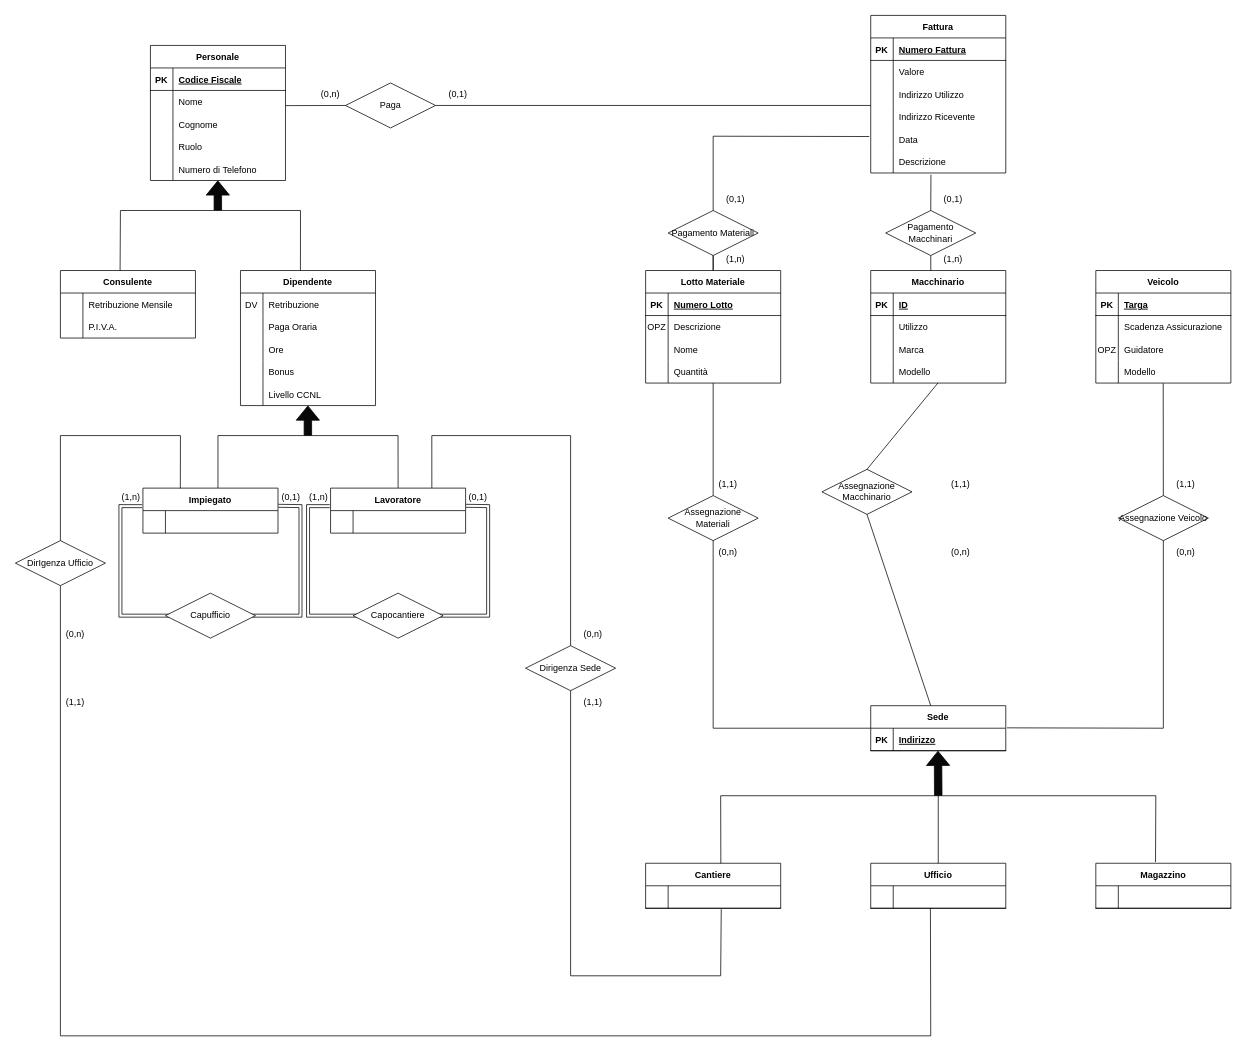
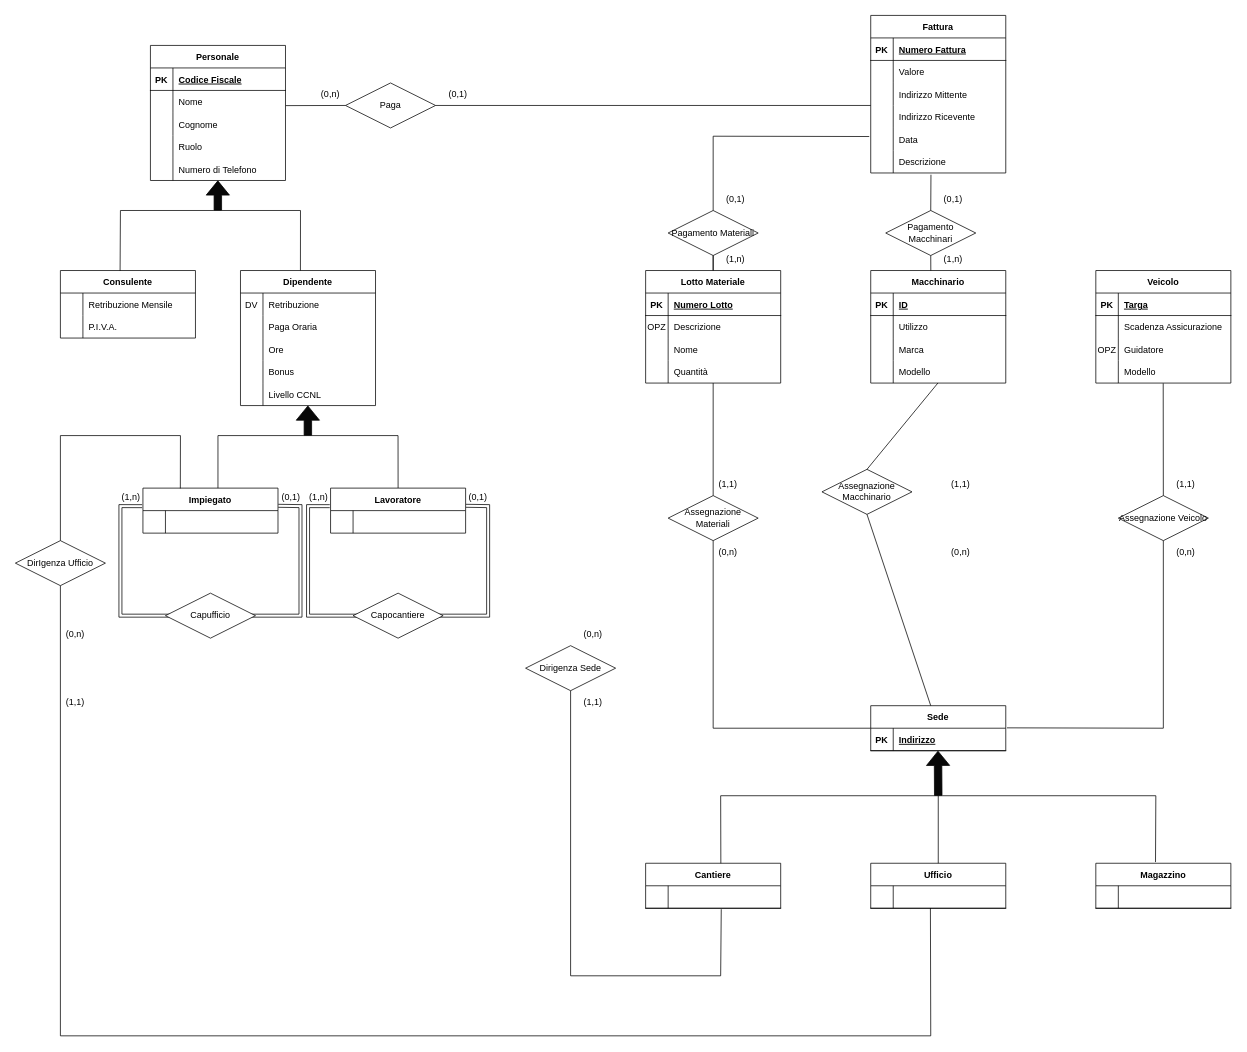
node "Indirizzo Utilizzo": label "Indirizzo Utilizzo" -> "Indirizzo Mittente"
edge "Lavoratore" -- "Dirigenza Sede": removed
